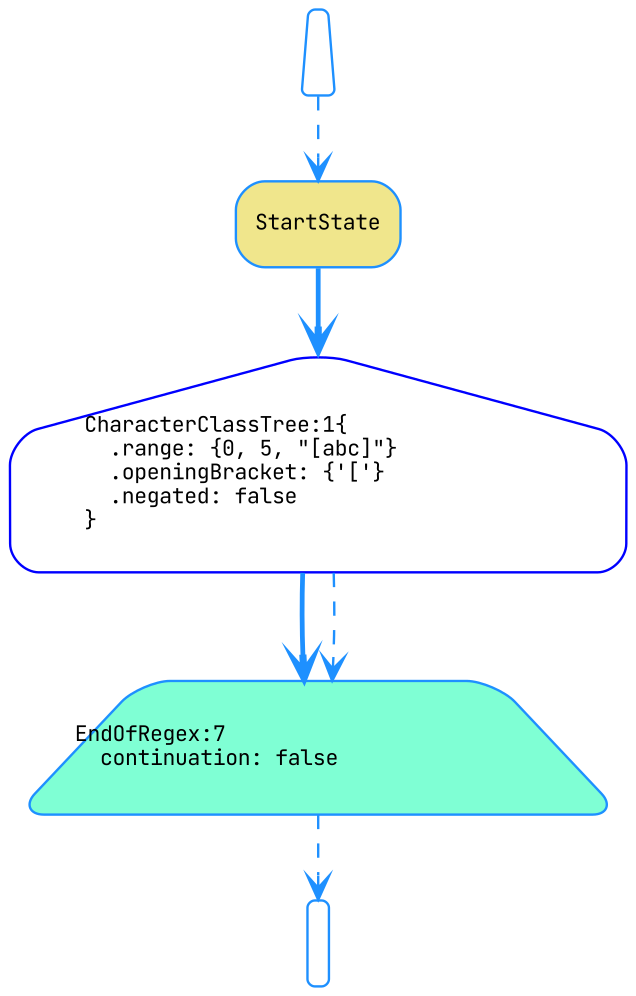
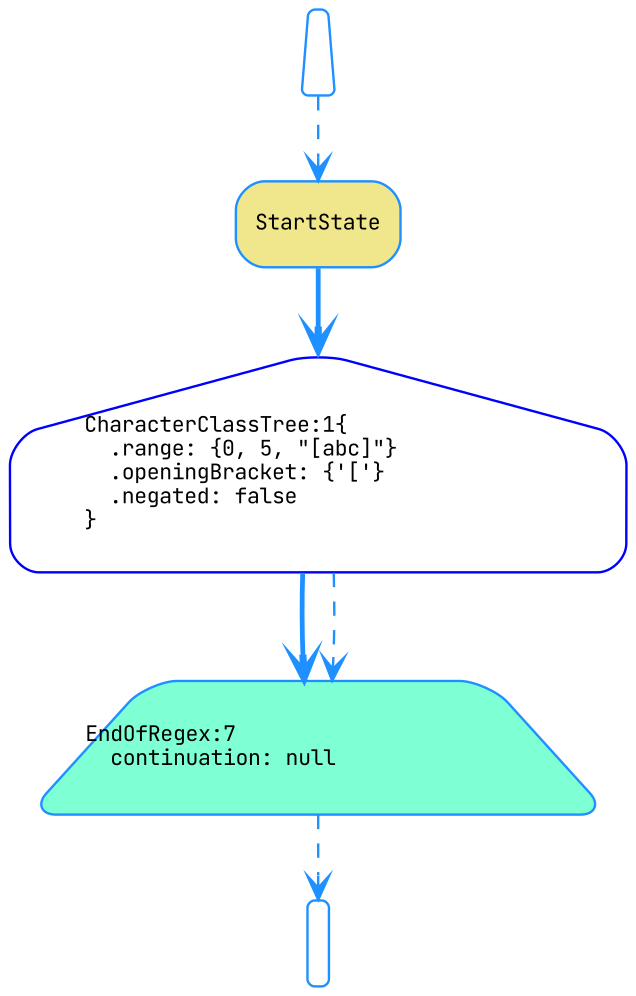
node "EndOfRegex:7 continuation: false": label "EndOfRegex:7 continuation: false" -> "EndOfRegex:7 continuation: null"
